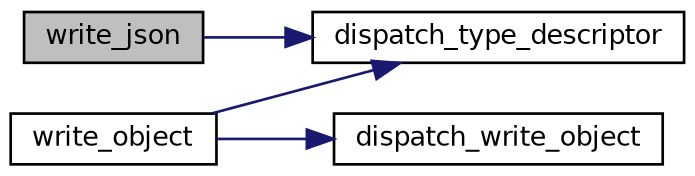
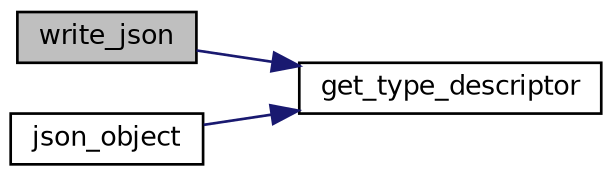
node "dispatch_type_descriptor": label "dispatch_type_descriptor" -> "get_type_descriptor"
node "write_object": label "write_object" -> "json_object"
node "dispatch_write_object": removed
